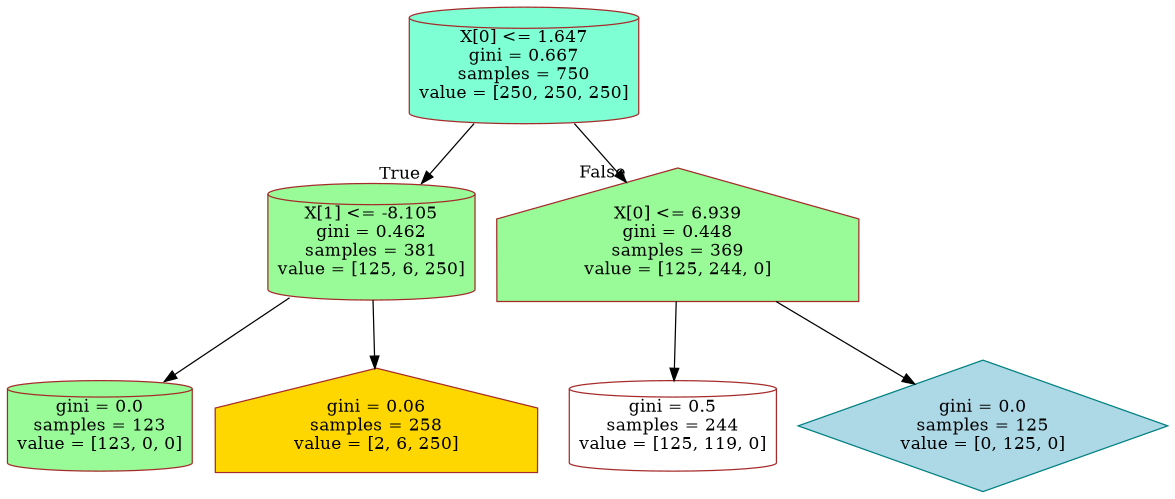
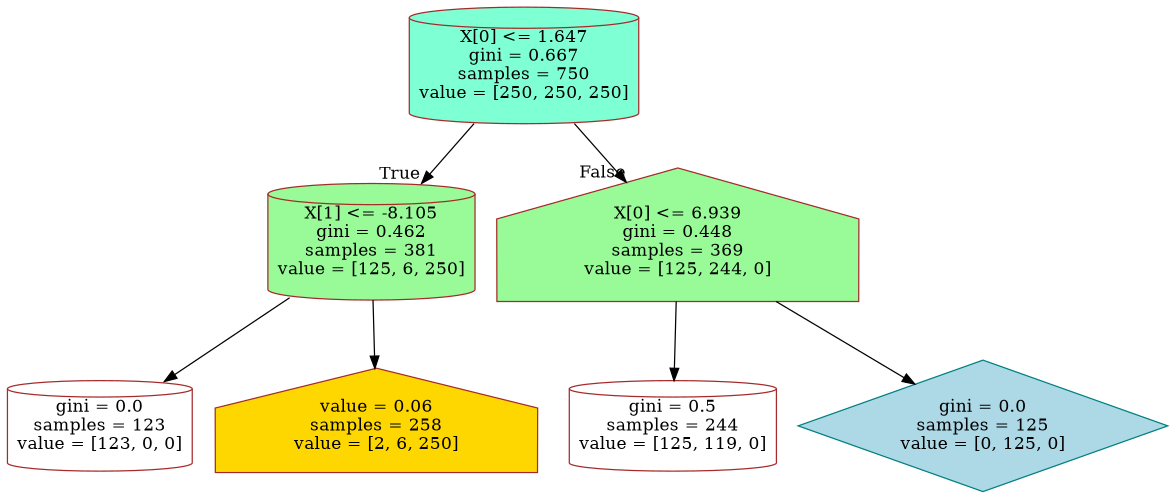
node "gini = 0.0 samples = 123 value = [123, 0, 0]": fillcolor palegreen -> white
node "gini = 0.06 samples = 258 value = [2, 6, 250]": label "gini = 0.06 samples = 258 value = [2, 6, 250]" -> "value = 0.06 samples = 258 value = [2, 6, 250]"
